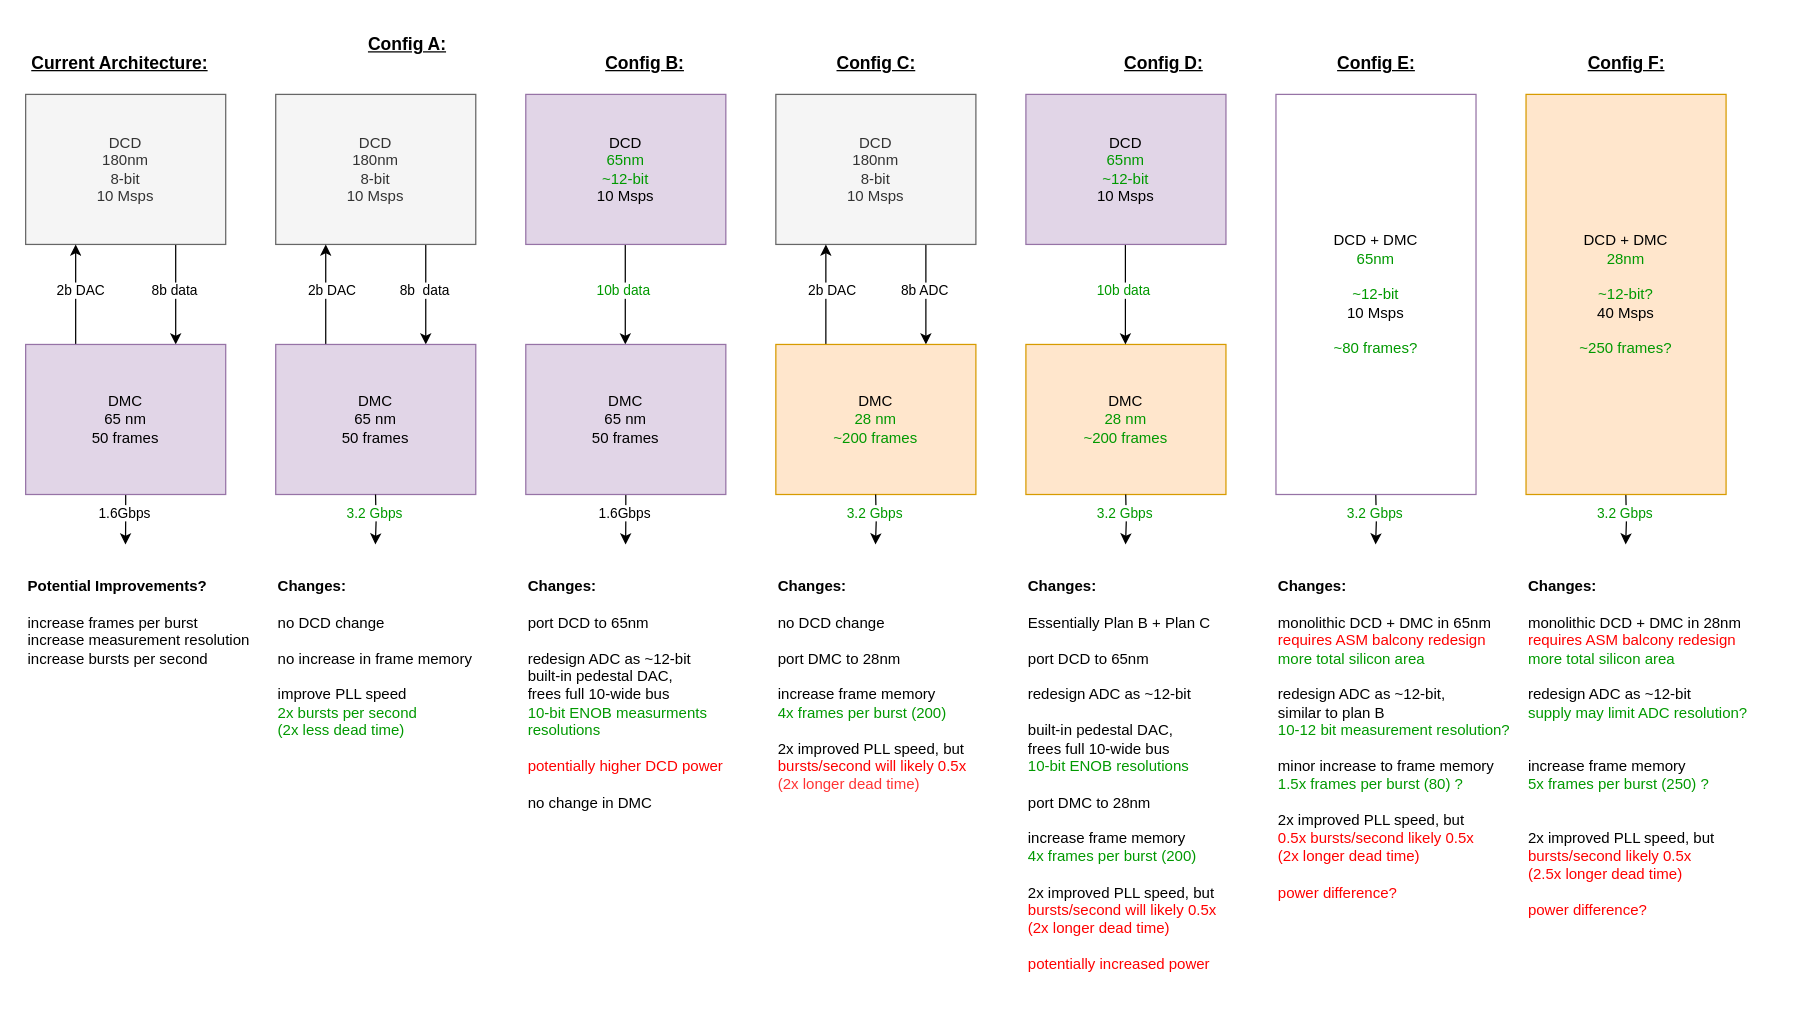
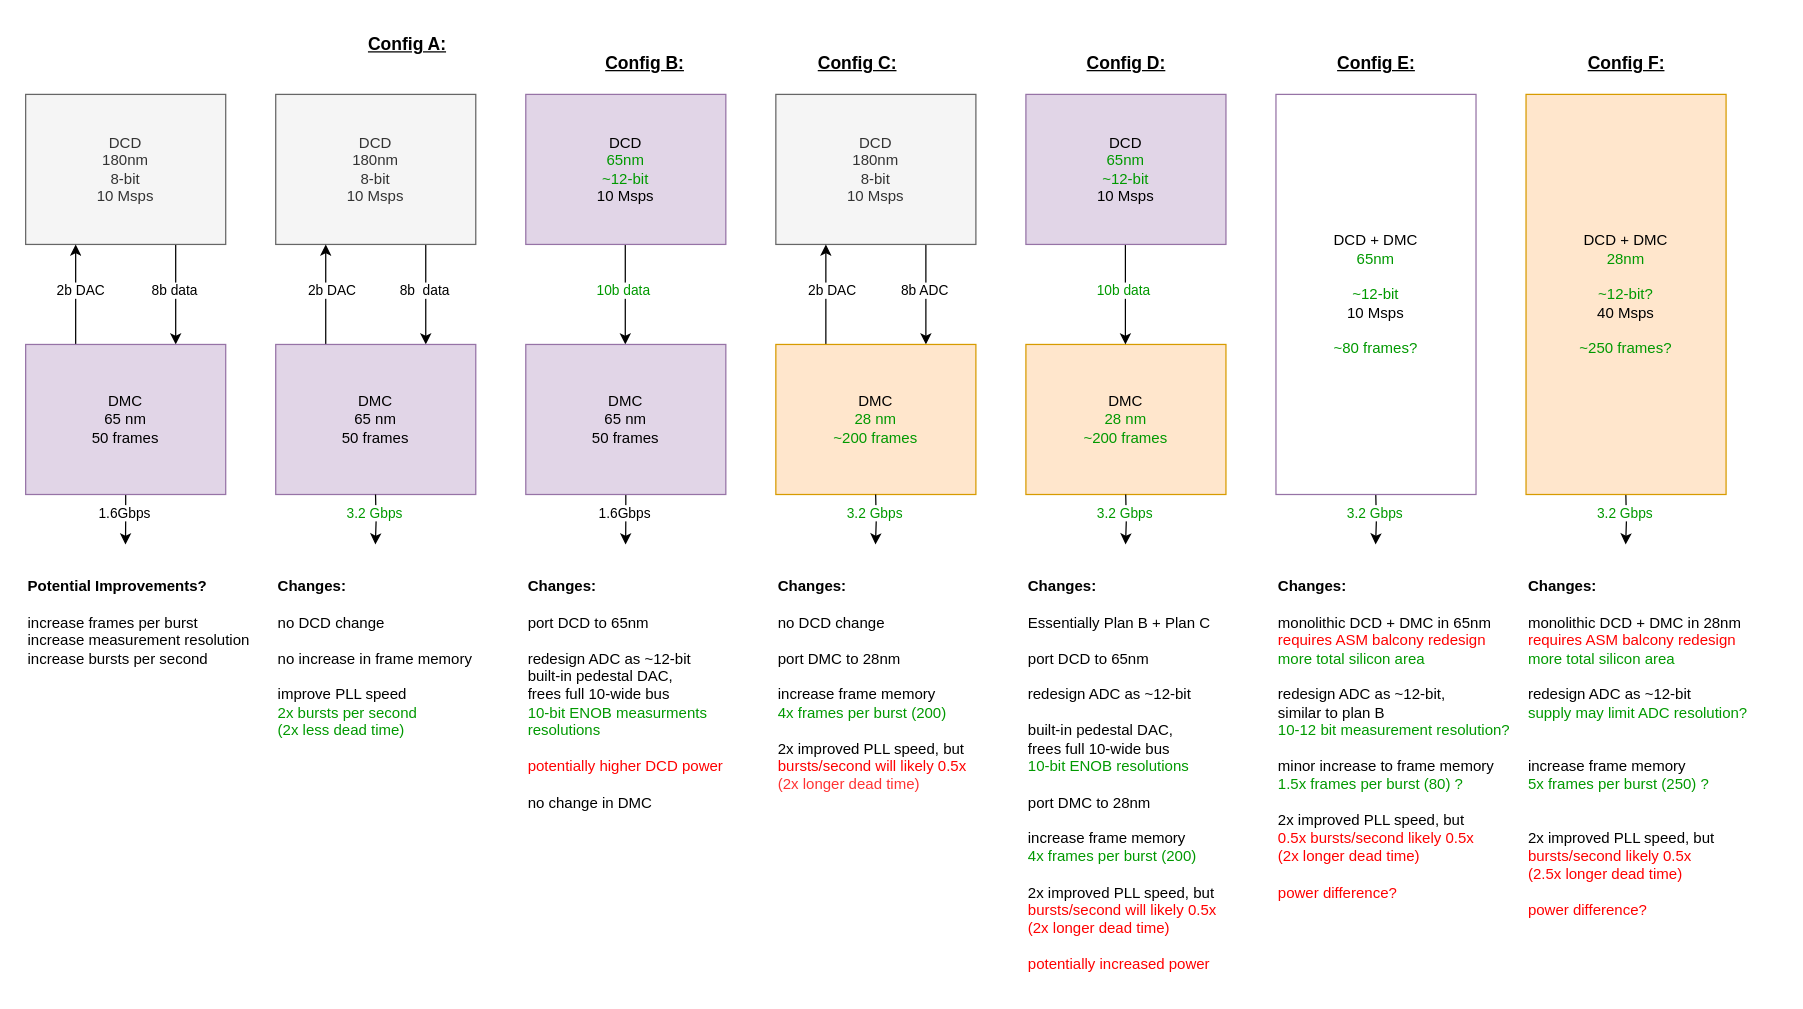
node "Current Architecture:": removed
node "Config C:": moved (876, 63) -> (857, 63)
node "Config D:": moved (1163, 63) -> (1126, 63)
